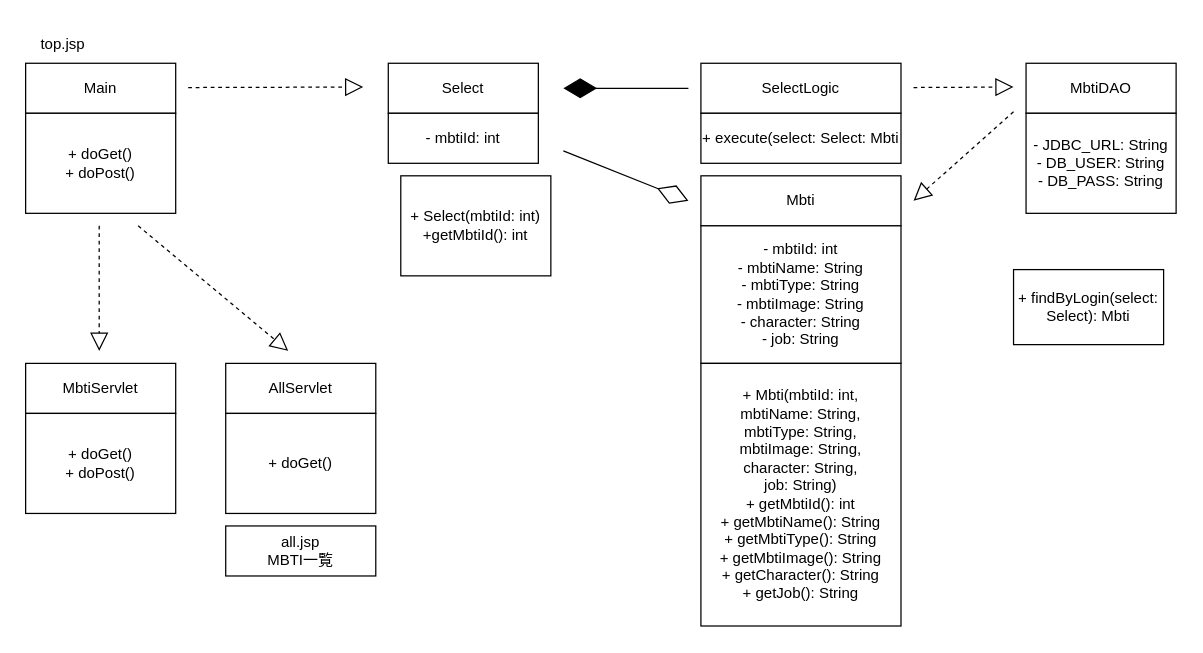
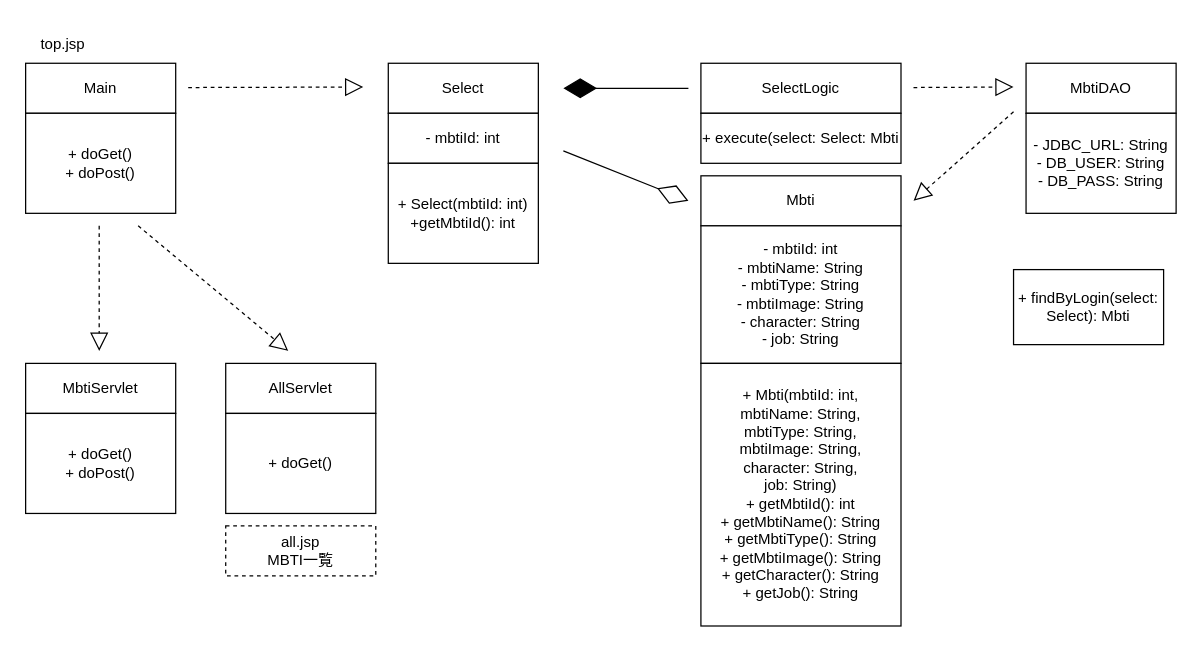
node "+ Select(mbtiId: int) +getMbtiId(): int": moved (476, 226) -> (463, 213)
node "all.jsp MBTI一覧": style solid -> dashed
